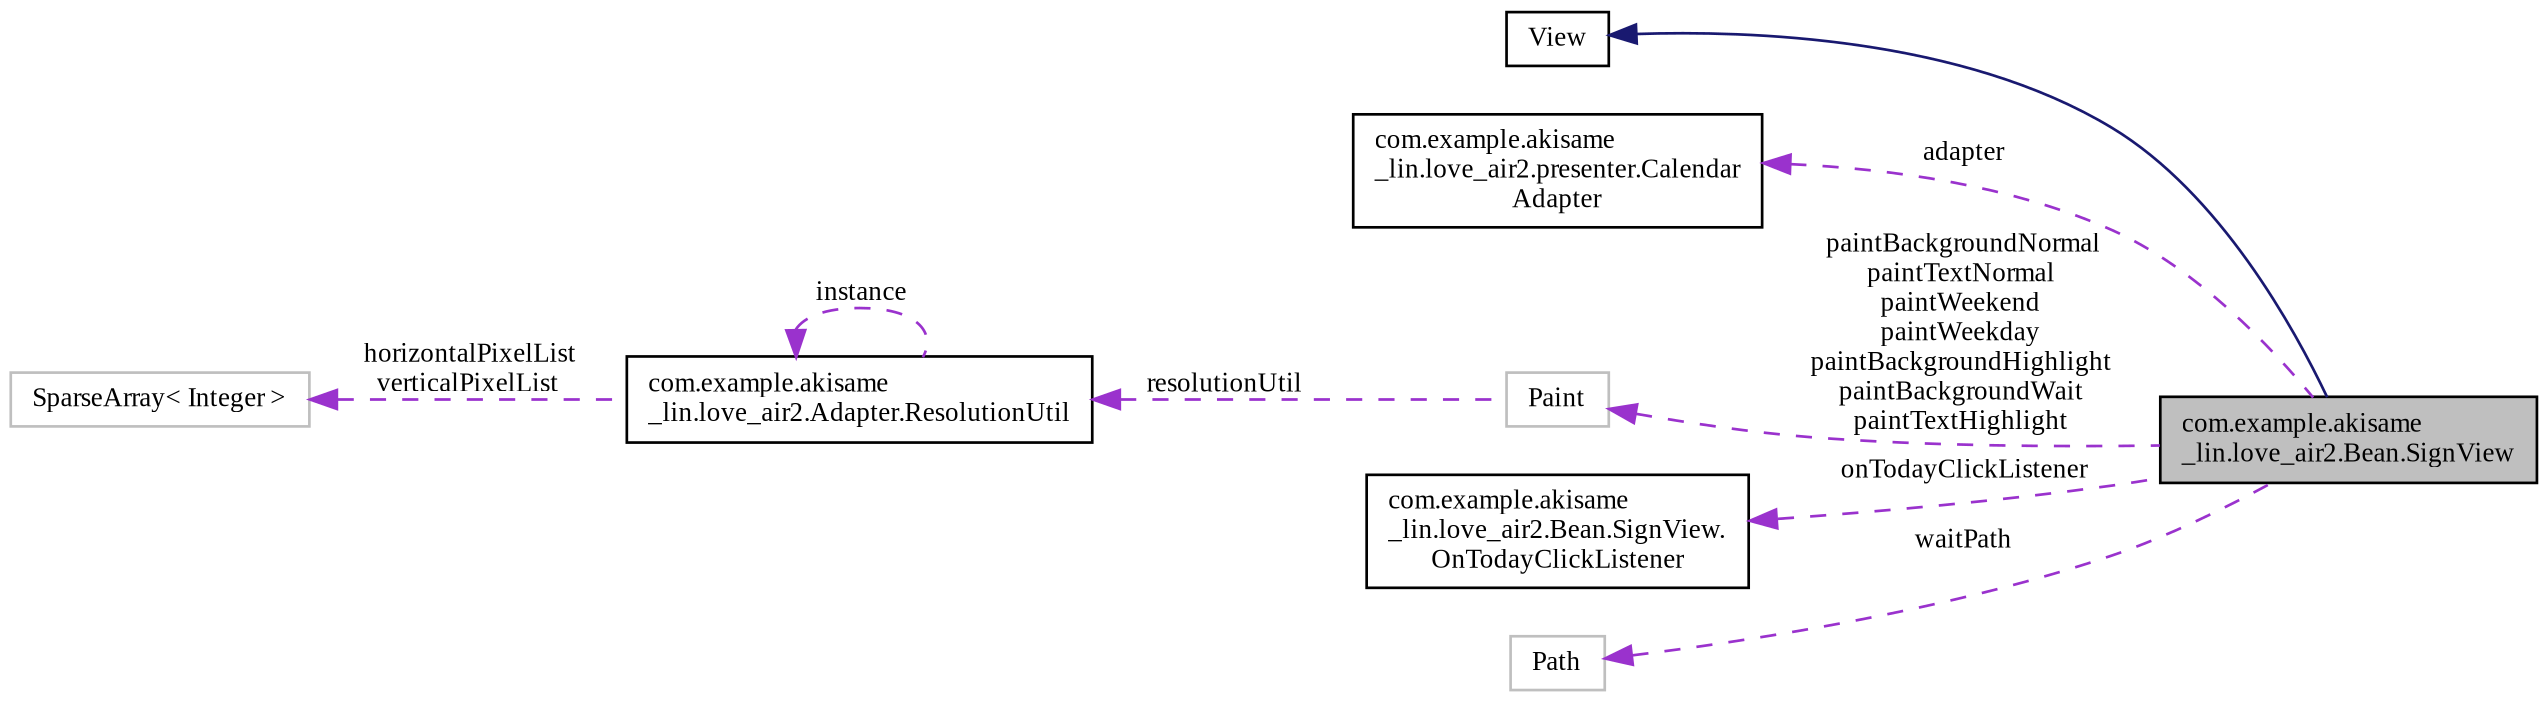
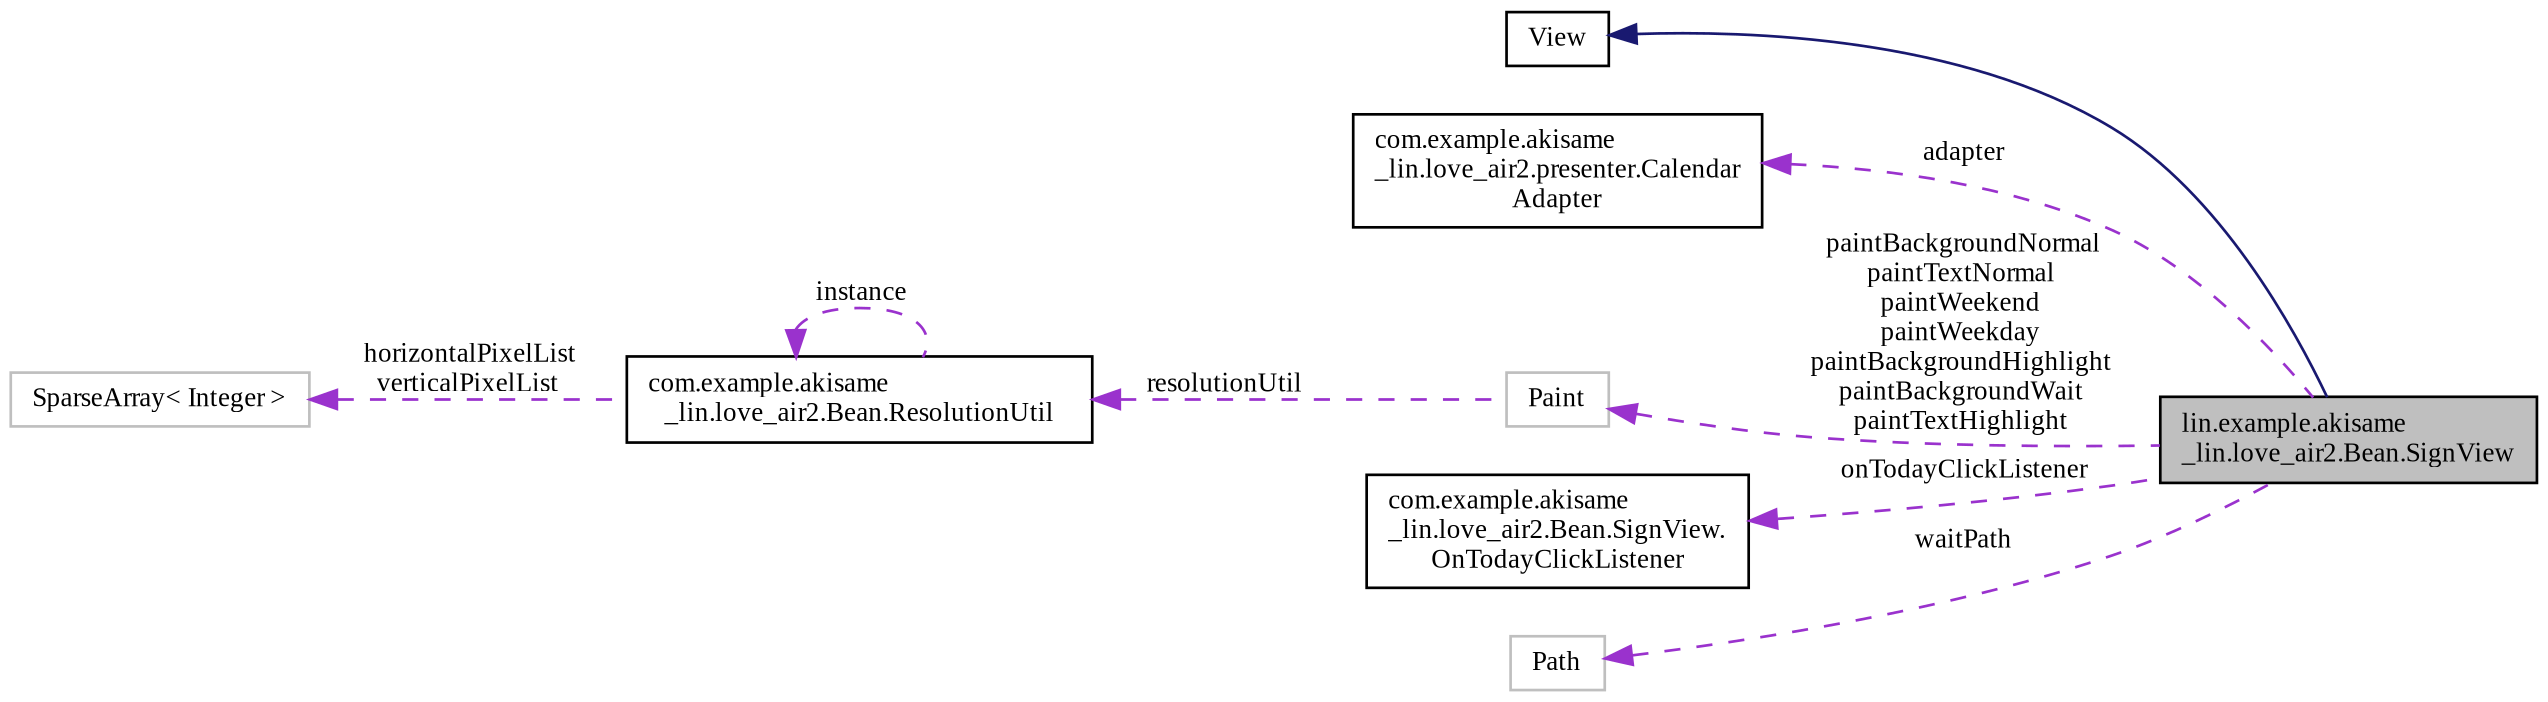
node "com.example.akisame _lin.love_air2.Adapter.ResolutionUtil": label "com.example.akisame _lin.love_air2.Adapter.ResolutionUtil" -> "com.example.akisame _lin.love_air2.Bean.ResolutionUtil"
node "com.example.akisame _lin.love_air2.Bean.SignView": label "com.example.akisame _lin.love_air2.Bean.SignView" -> "lin.example.akisame _lin.love_air2.Bean.SignView"
